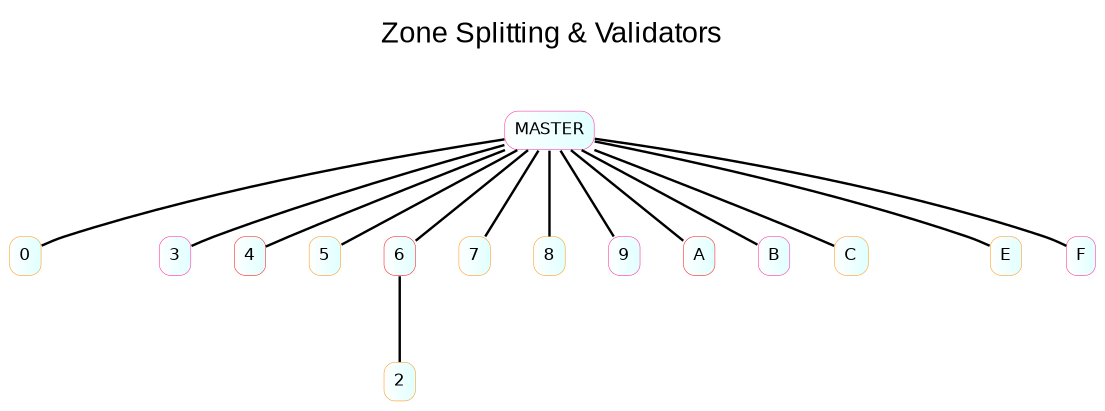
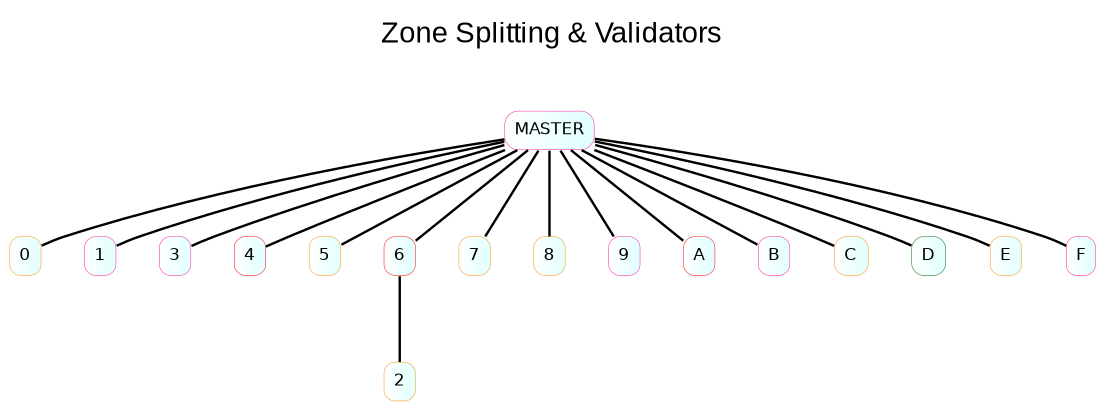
node "1": added
node "D": added
